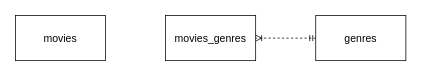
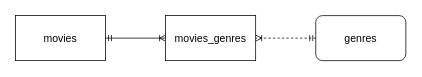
edge "movies" -- "movies_genres": added
node "genres": shape rectangle -> rounded rectangle
